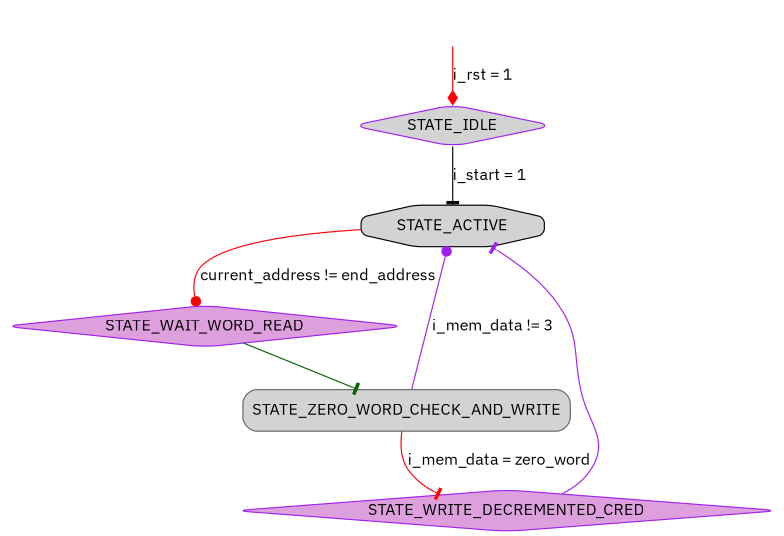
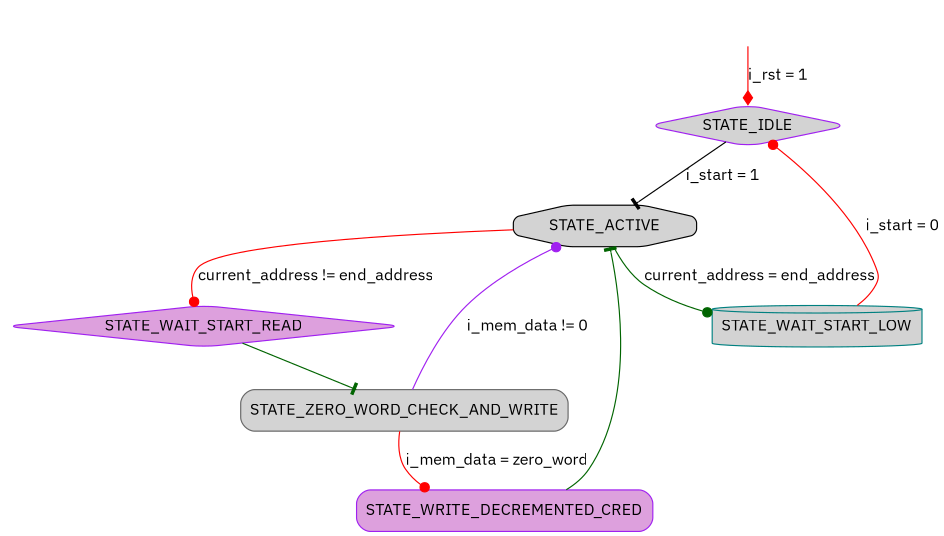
node "STATE_WAIT_WORD_READ": label "STATE_WAIT_WORD_READ" -> "STATE_WAIT_START_READ"
edge "STATE_ZERO_WORD_CHECK_AND_WRITE" -> "STATE_ACTIVE": label "i_mem_data != 3" -> "i_mem_data != 0"
node "STATE_WAIT_START_LOW": added
edge "STATE_WRITE_DECREMENTED_CRED" -> "STATE_ACTIVE": color purple -> darkgreen
edge "STATE_ZERO_WORD_CHECK_AND_WRITE" -> "STATE_WRITE_DECREMENTED_CRED": arrowhead tee -> dot
node "STATE_WRITE_DECREMENTED_CRED": shape diamond -> box
